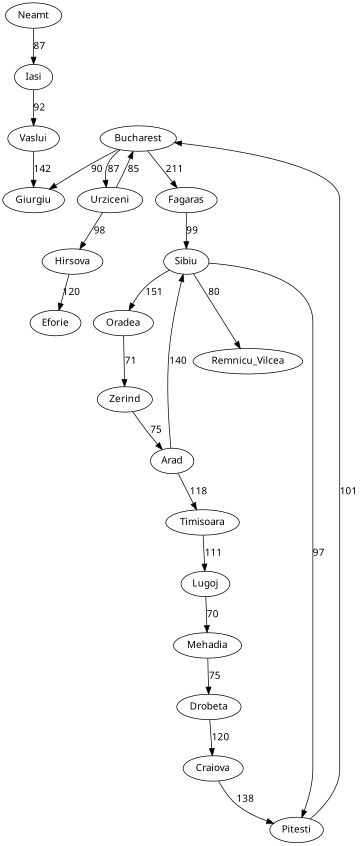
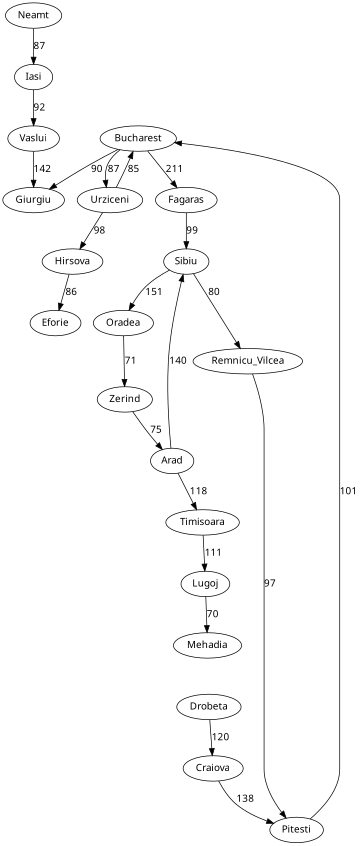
edge "Hirsova" -> "Eforie": label "120" -> "86"
edge "Sibiu" -> "Pitesti": now "Remnicu_Vilcea" -> "Pitesti"
edge "Mehadia" -> "Drobeta": removed, label "75"
